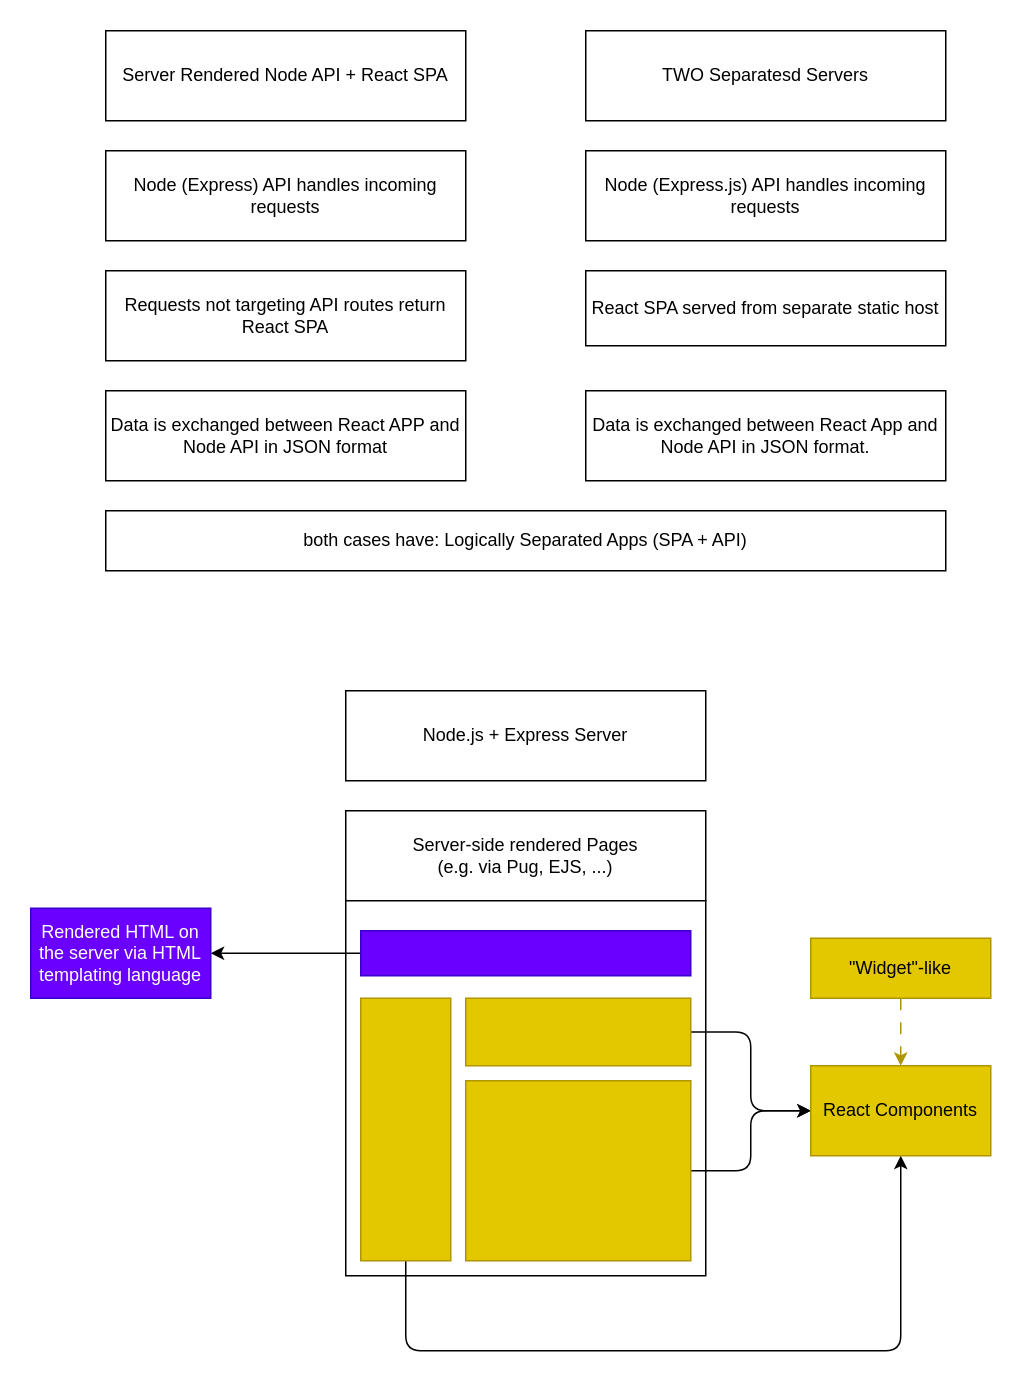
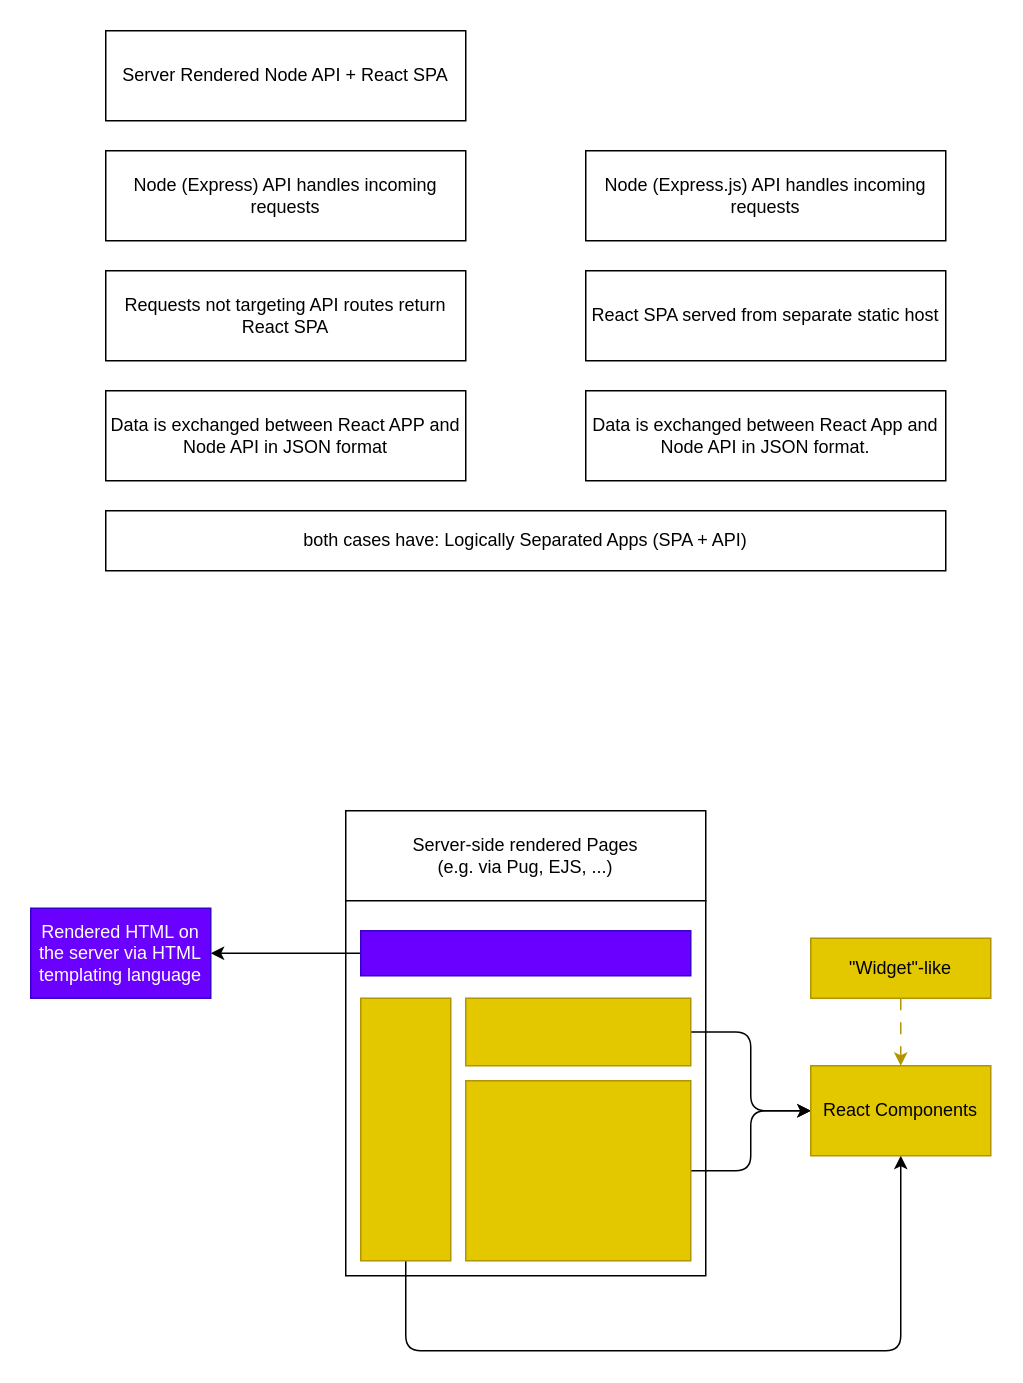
node "TWO Separatesd Servers": removed
node "React SPA served from separate static host": size 360x75 -> 360x90
node "Node.js + Express Server": removed
